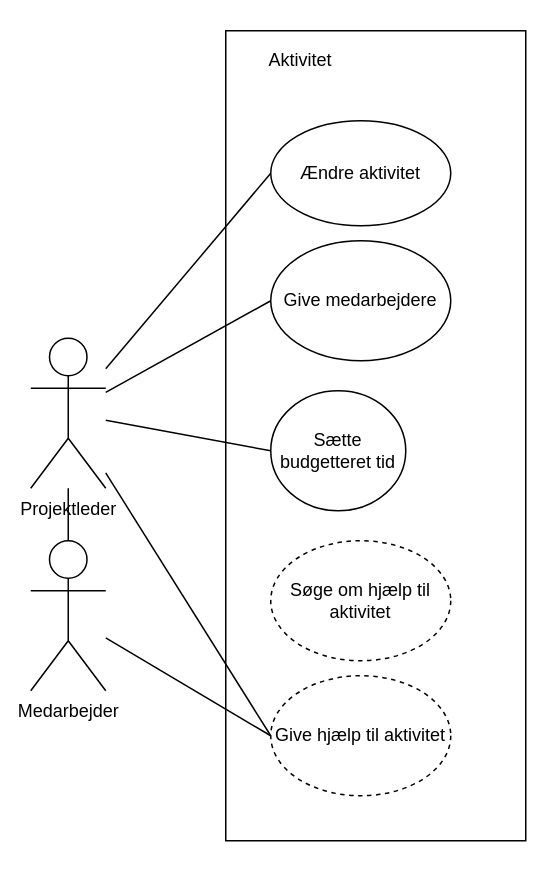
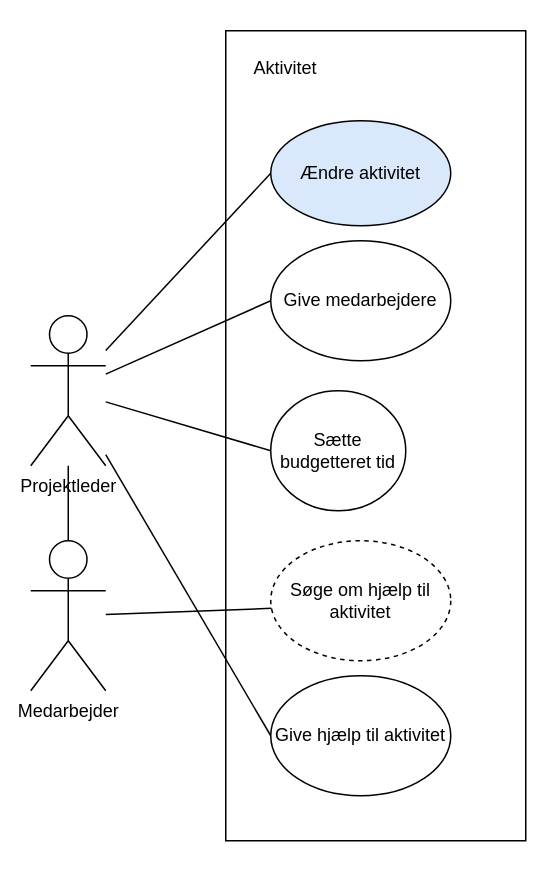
node "Aktivitet": moved (301, 61) -> (286, 68)
node "Ændre aktivitet": fillcolor #ffffff -> #dae8fc
node "Projektleder": moved (68, 413) -> (68, 391)
edge "Søge om hjælp til aktivitet" -- "Medarbejder": added
edge "Medarbejder" -- "Give hjælp til aktivitet": removed
node "Give hjælp til aktivitet": style dashed -> solid
